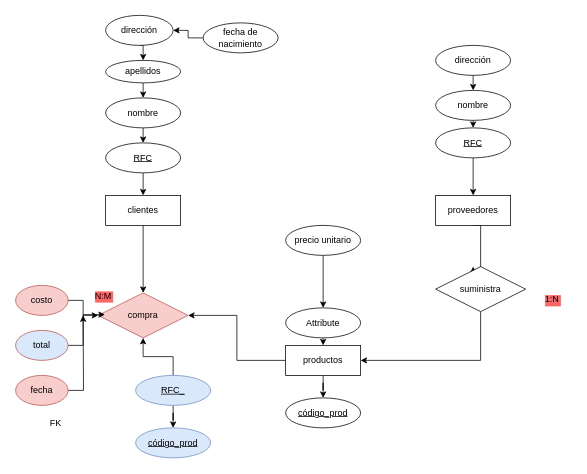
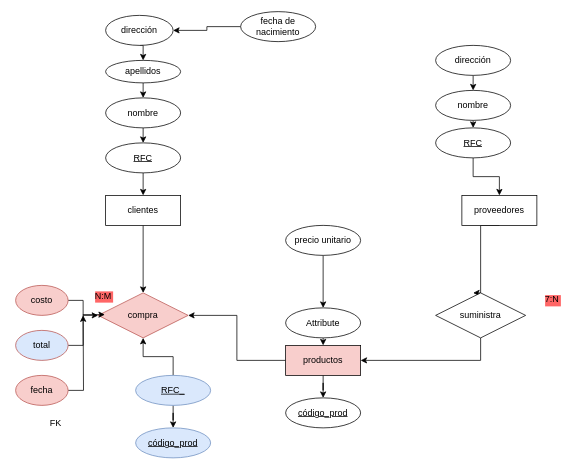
node "fecha de nacimiento": moved (240, 38) -> (278, 27)
node "proveedores": moved (473, 210) -> (499, 210)
node "suministra": moved (480, 289) -> (480, 315)
node "1:N": label "1:N" -> "7:N"
node "productos": fillcolor #ffffff -> #f8cecc
